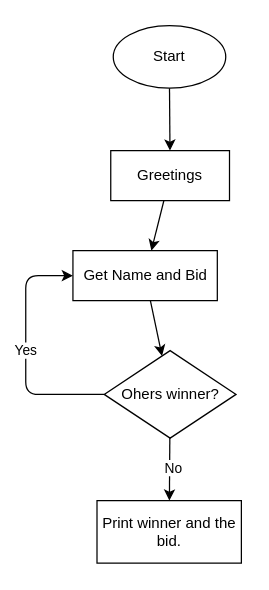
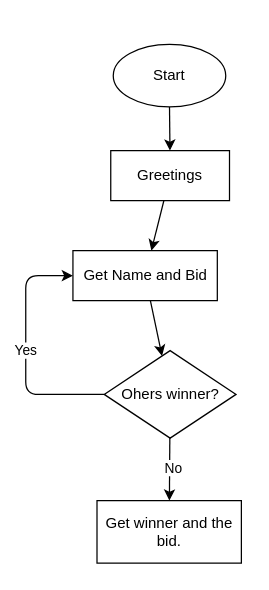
node "Start": moved (169, 57) -> (169, 76)
node "Print winner and the bid.": label "Print winner and the bid." -> "Get winner and the bid."
